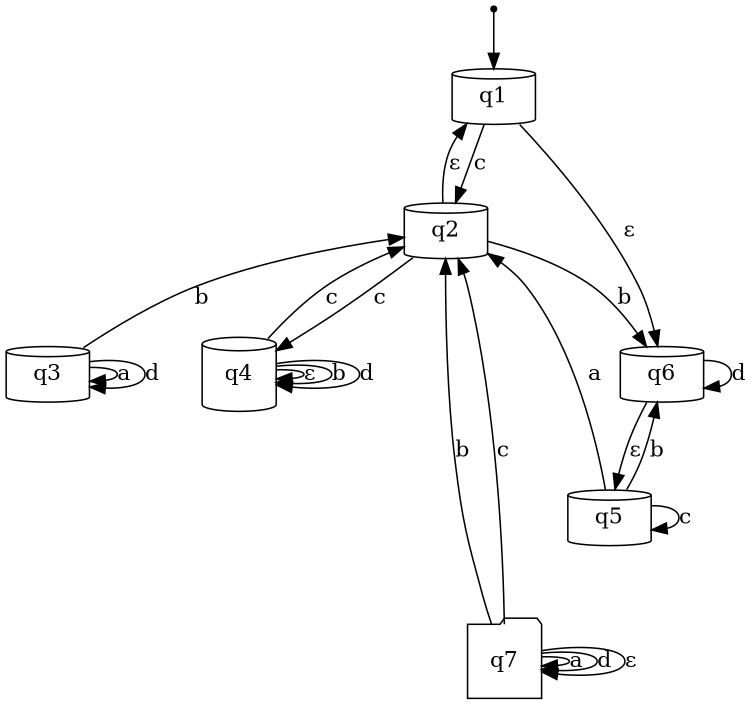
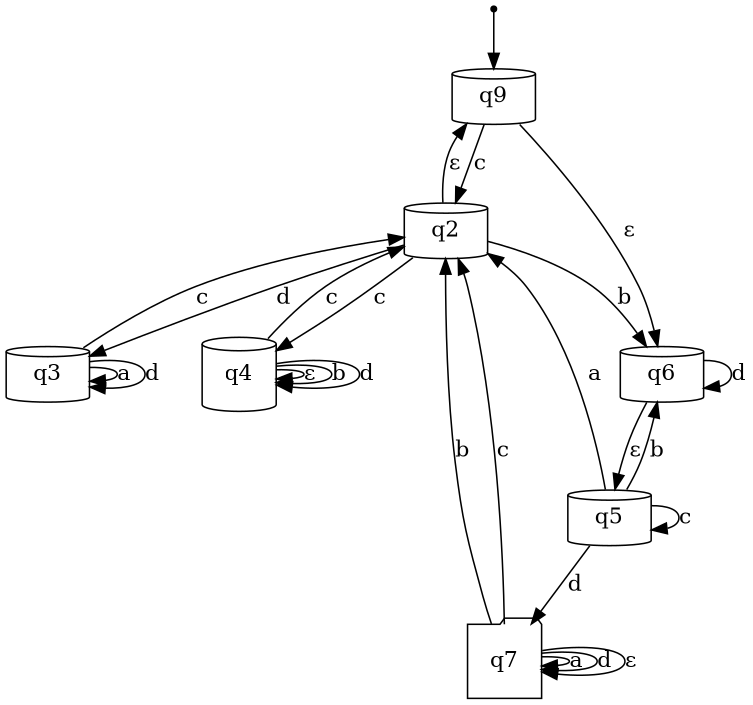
node "q1": label "q1" -> "q9"
edge "q2" -> "q3": added, label "d"
edge "q3" -> "q2": label "b" -> "c"
edge "q5" -> "q7": added, label "d"
